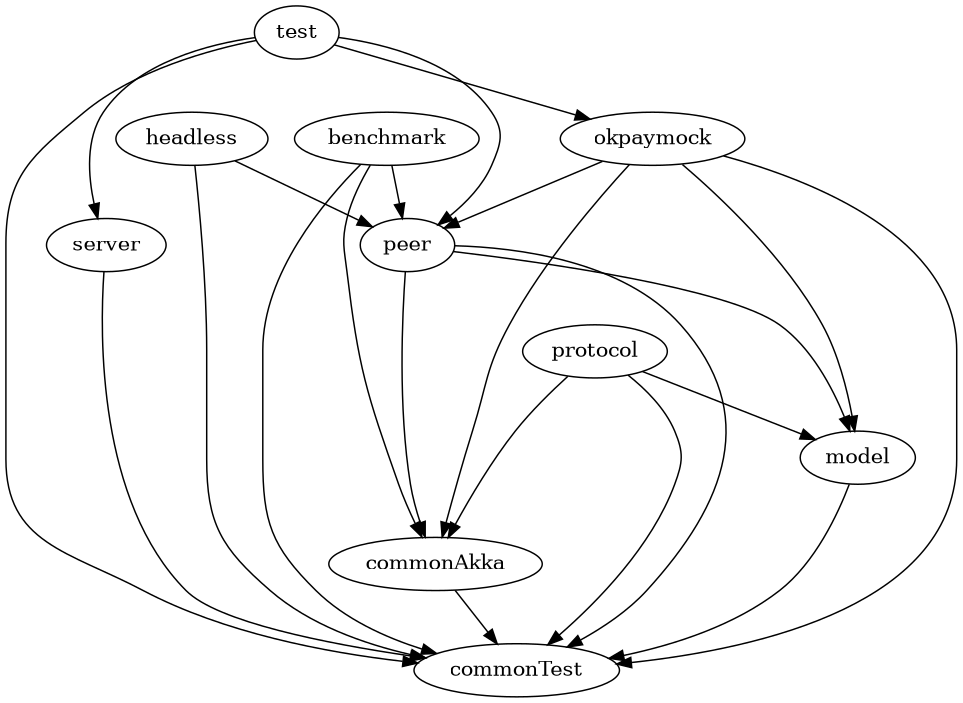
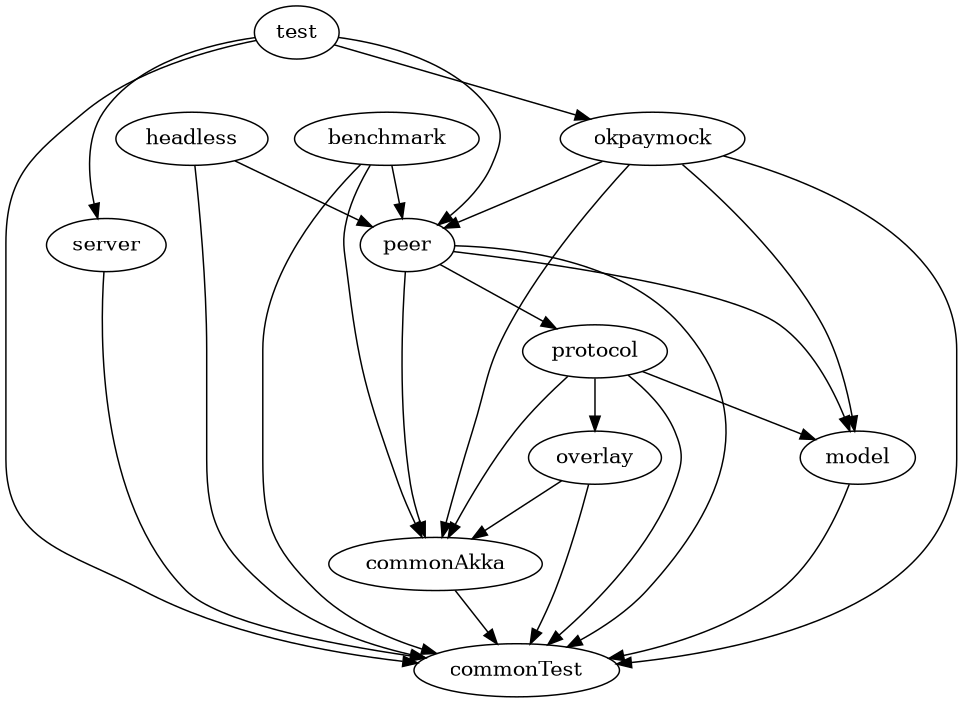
edge "peer" -> "protocol": added
node "overlay": added
